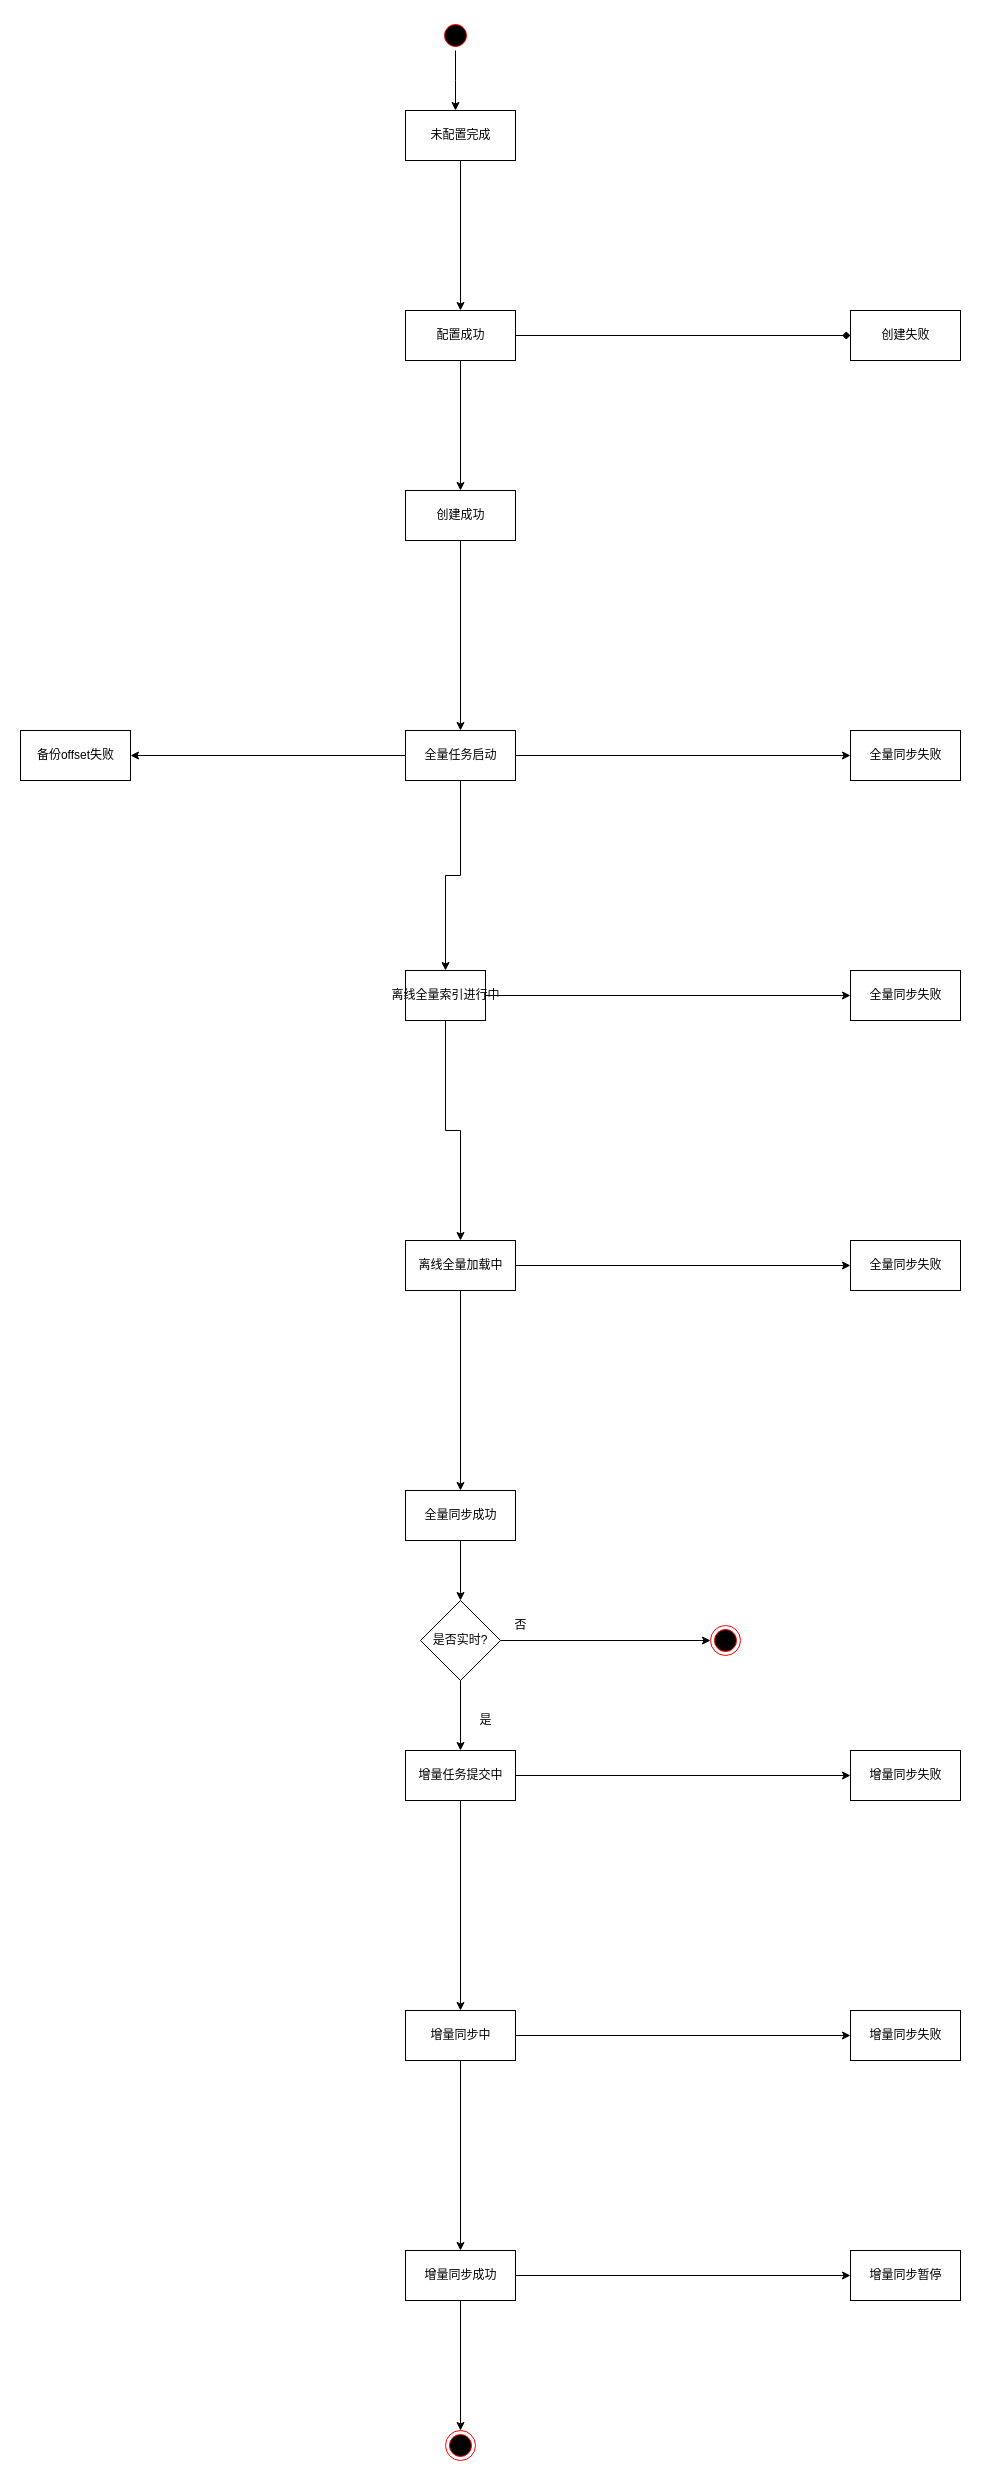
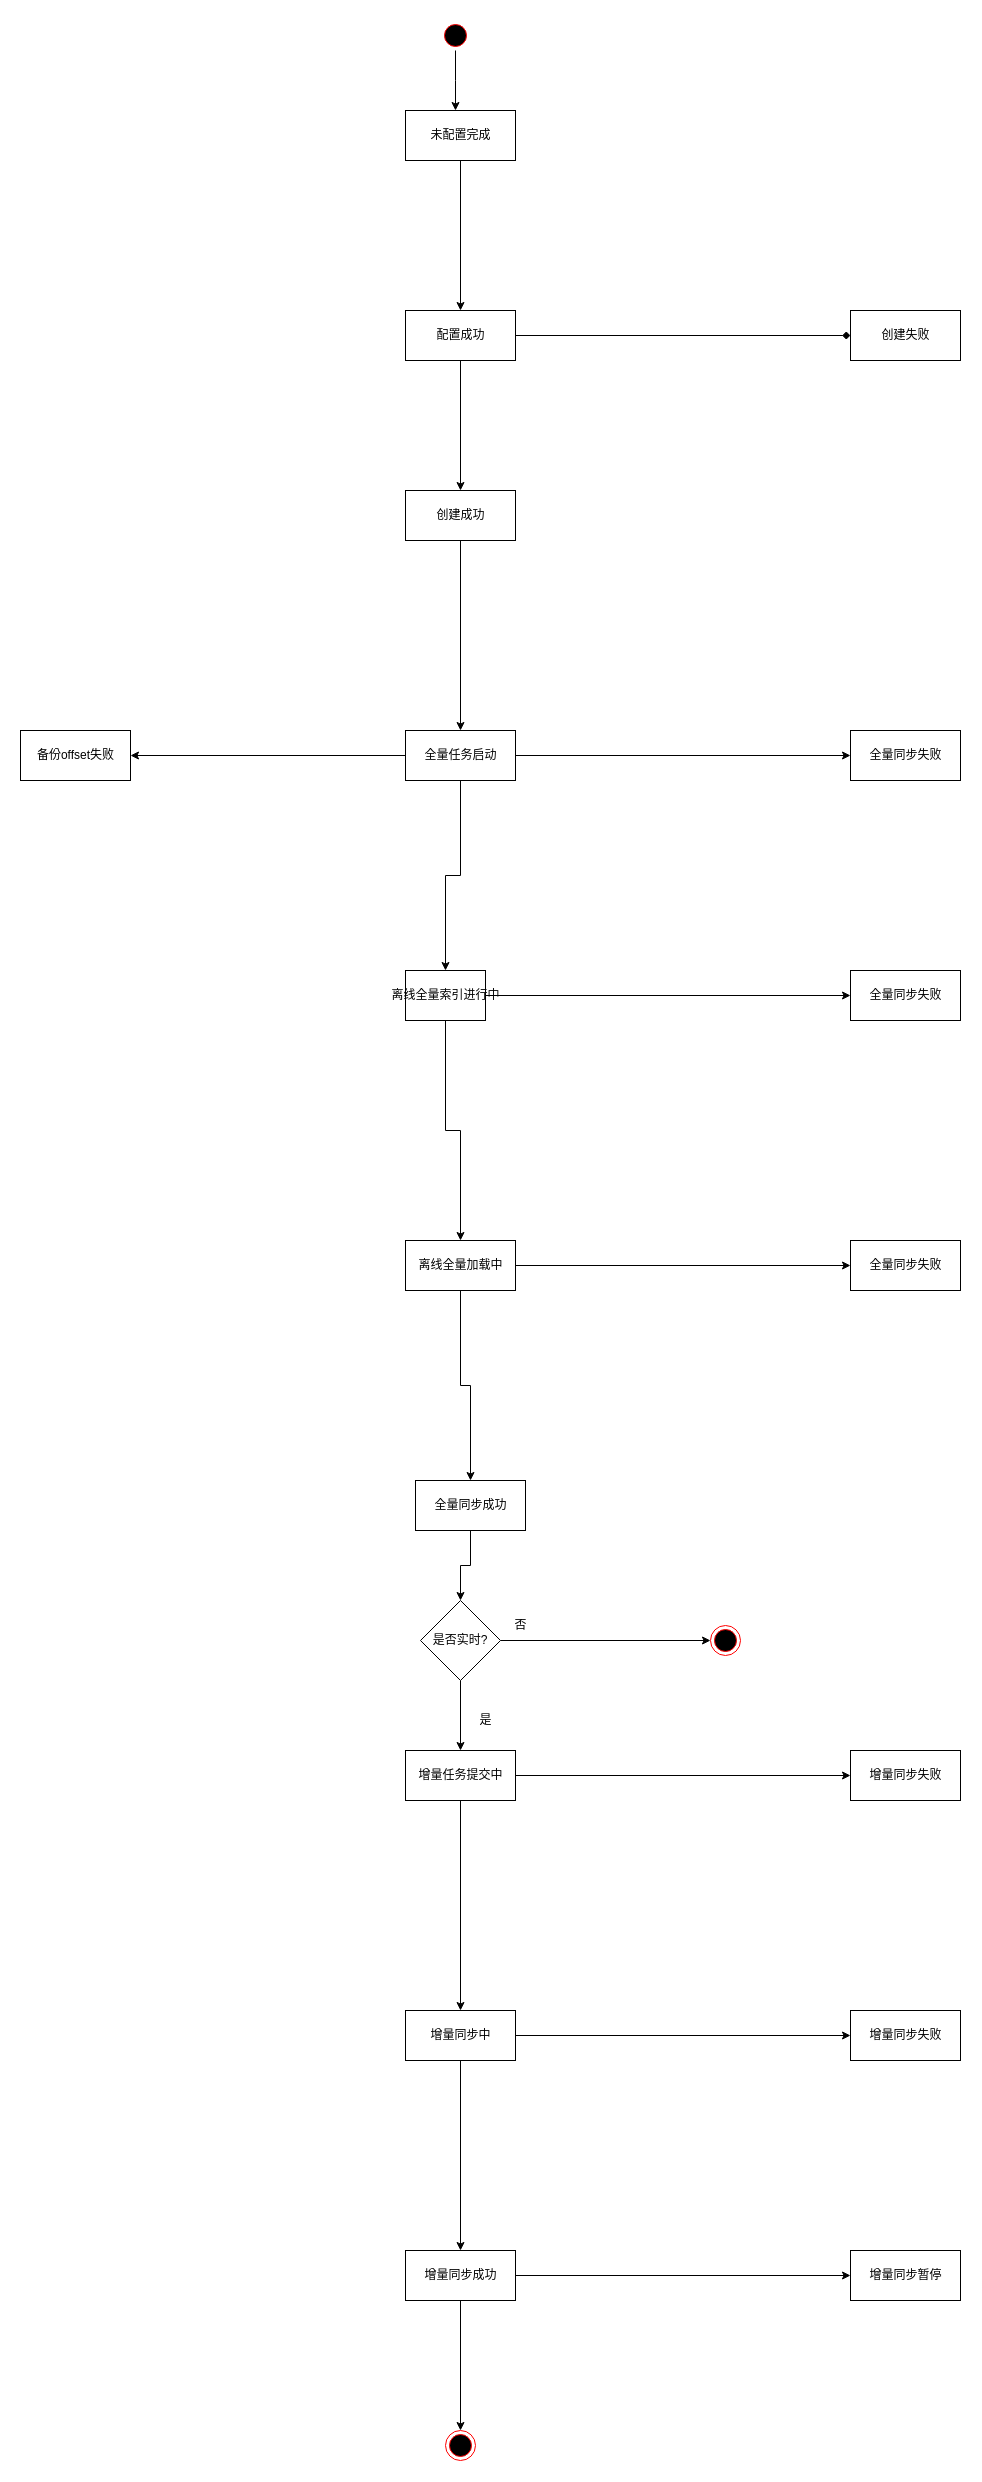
node "全量同步成功": moved (461, 1516) -> (471, 1506)
